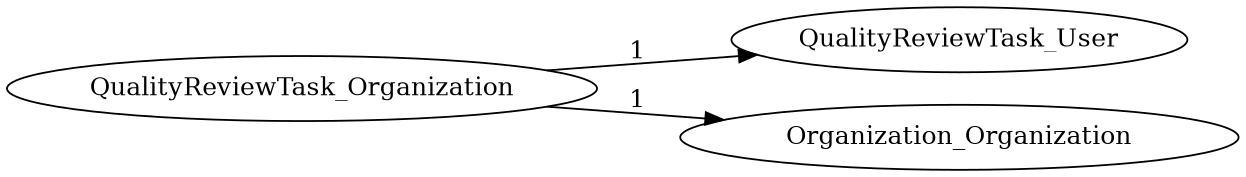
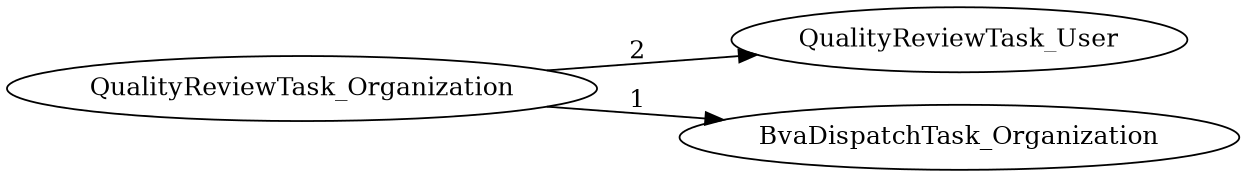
edge "QualityReviewTask_Organization" -> "QualityReviewTask_User": label "1" -> "2"
node "Organization_Organization": label "Organization_Organization" -> "BvaDispatchTask_Organization"
